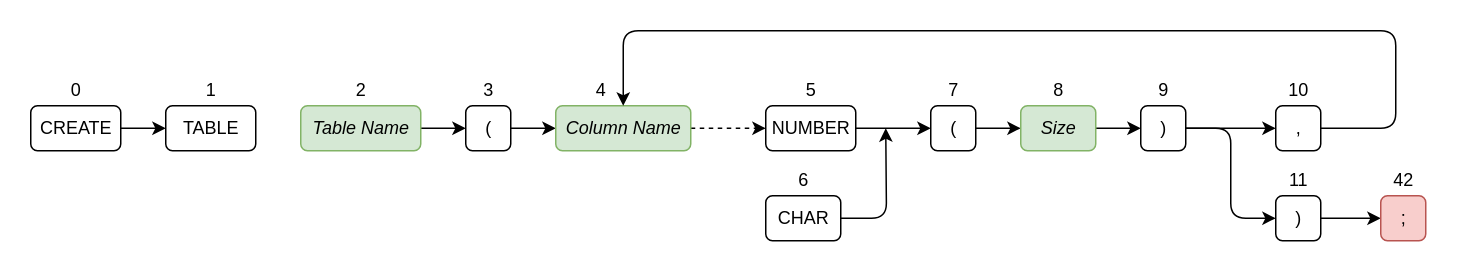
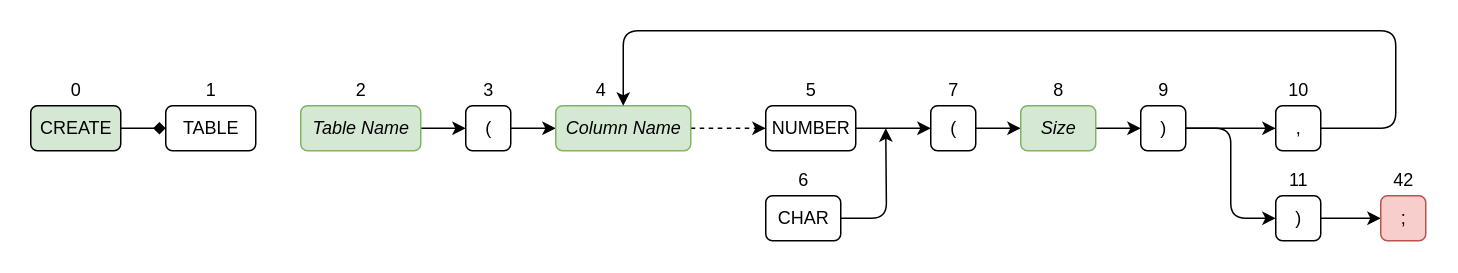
node "CREATE": fillcolor #ffffff -> #d5e8d4
edge "CREATE" -> "TABLE": arrowhead classic -> diamond
